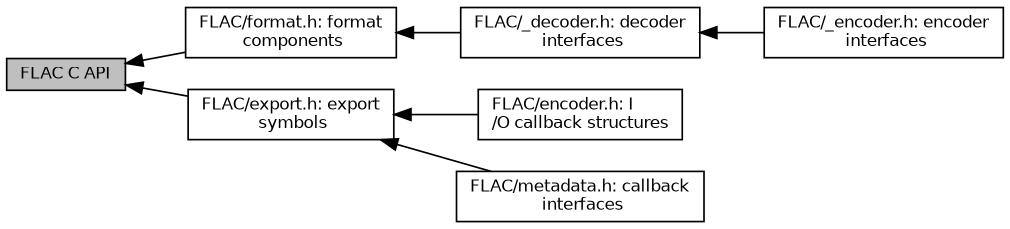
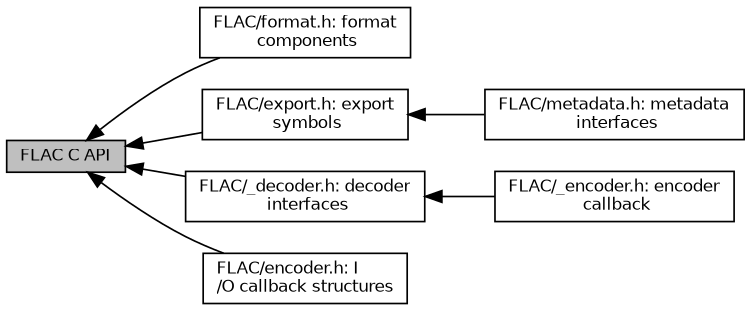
edge "FLAC/_decoder.h: decoder interfaces" -> "FLAC/format.h: format components": now "FLAC/_decoder.h: decoder interfaces" -> "FLAC C API"
node "FLAC/_encoder.h: encoder interfaces": label "FLAC/_encoder.h: encoder interfaces" -> "FLAC/_encoder.h: encoder callback"
edge "FLAC/encoder.h: I /O callback structures" -> "FLAC/export.h: export symbols": now "FLAC/encoder.h: I /O callback structures" -> "FLAC C API"
node "FLAC/metadata.h: callback interfaces": label "FLAC/metadata.h: callback interfaces" -> "FLAC/metadata.h: metadata interfaces"
